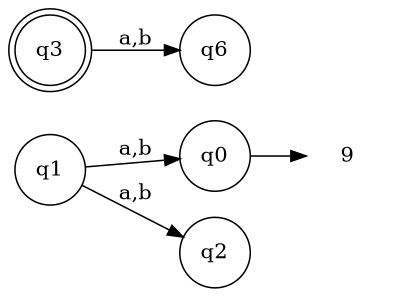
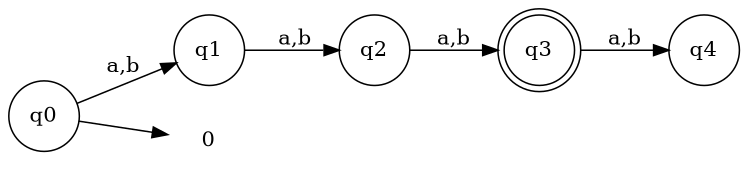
node "q6": label "q6" -> "q4"
edge "q2" -> "q3": added, label "a,b"
node "9": label "9" -> "0"
edge "q1" -> "q0": reversed
